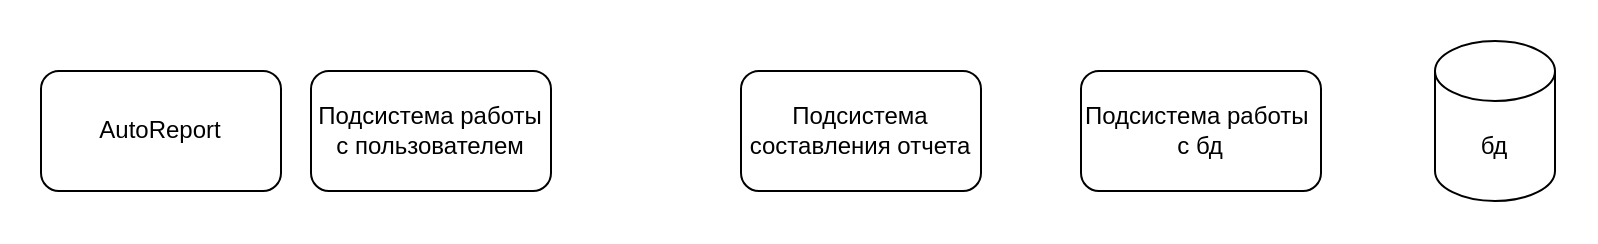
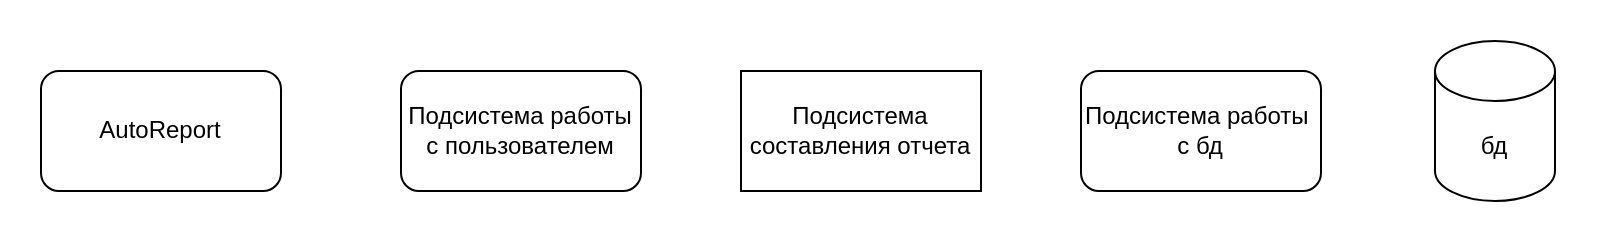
node "Подсистема работы с пользователем": moved (431, 131) -> (521, 131)
node "Подсистема составления отчета": shape rounded rectangle -> rectangle
